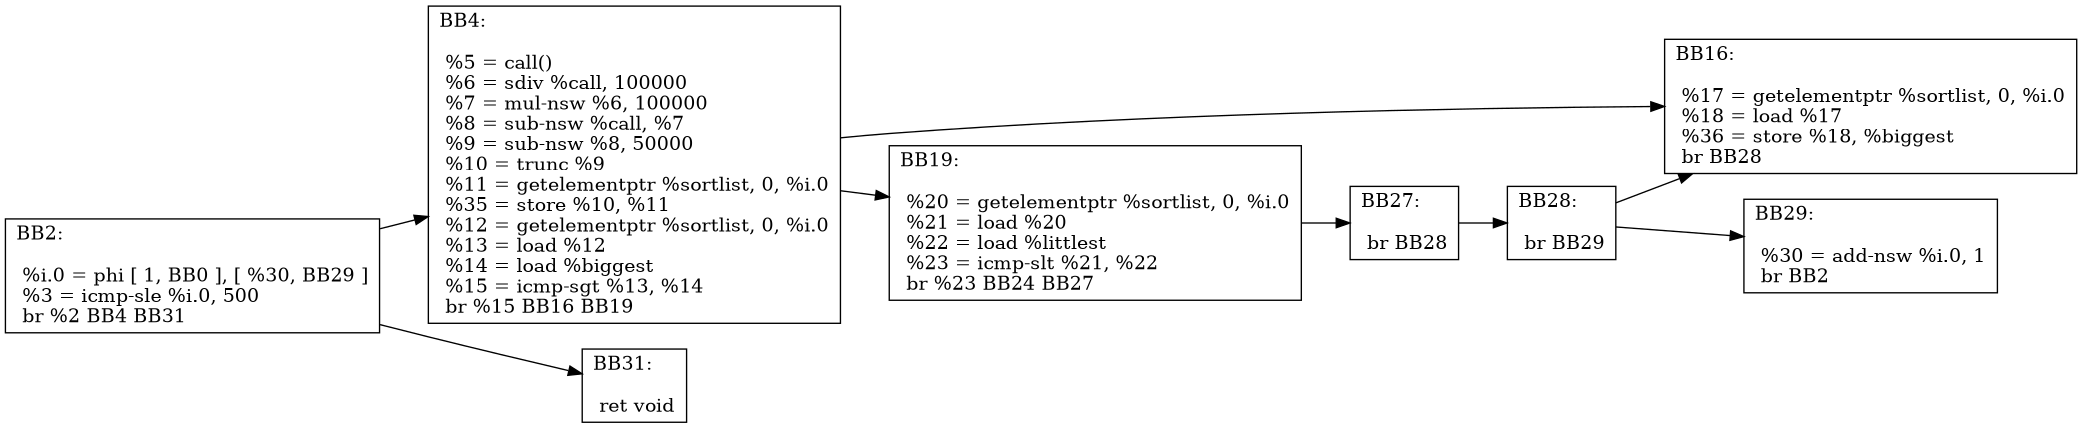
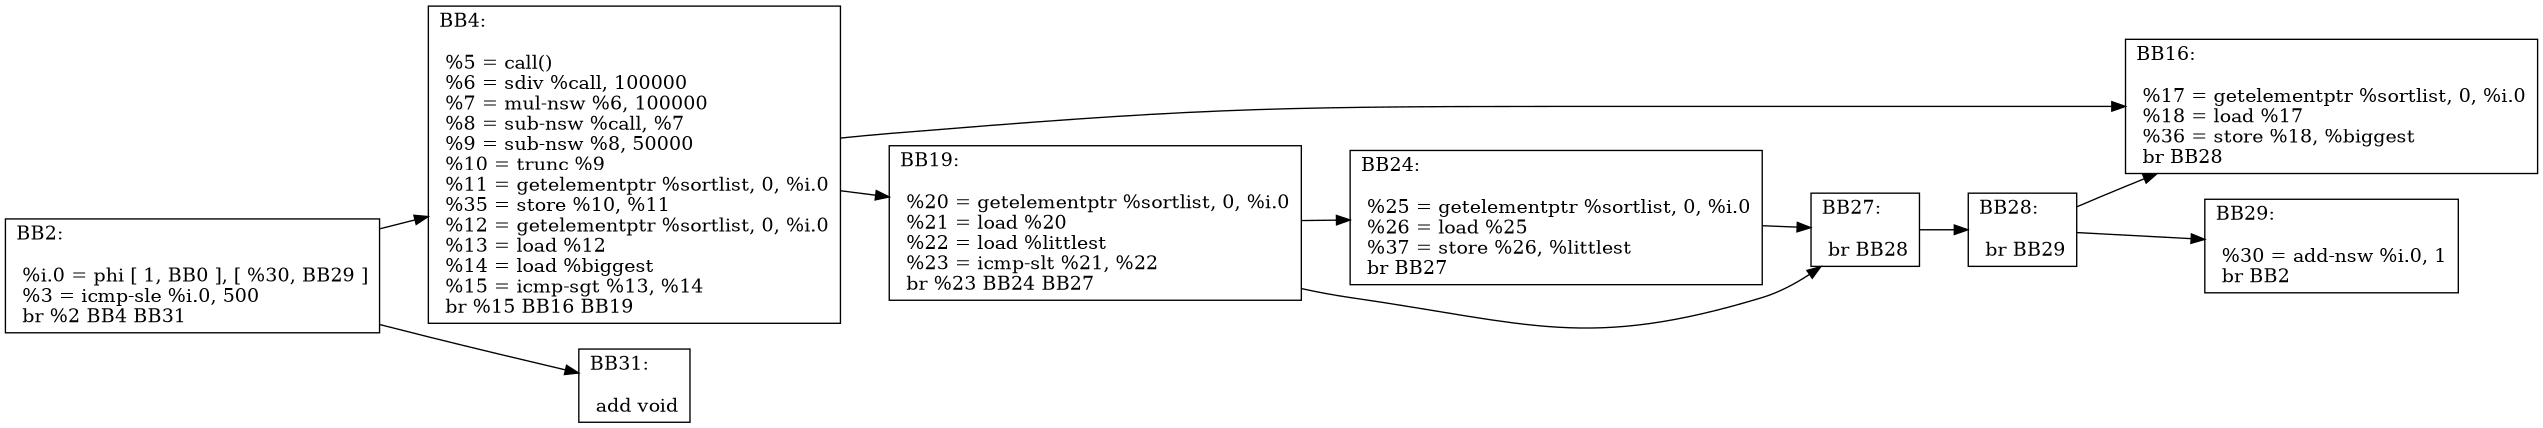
node "BB24:": added
node "BB31:": text "ret void" -> "add void"
